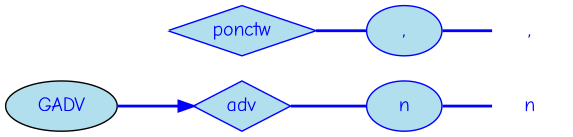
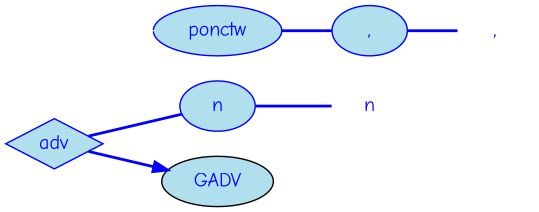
node "ponctw": shape diamond -> ellipse
edge "GADV" -> "adv": reversed
